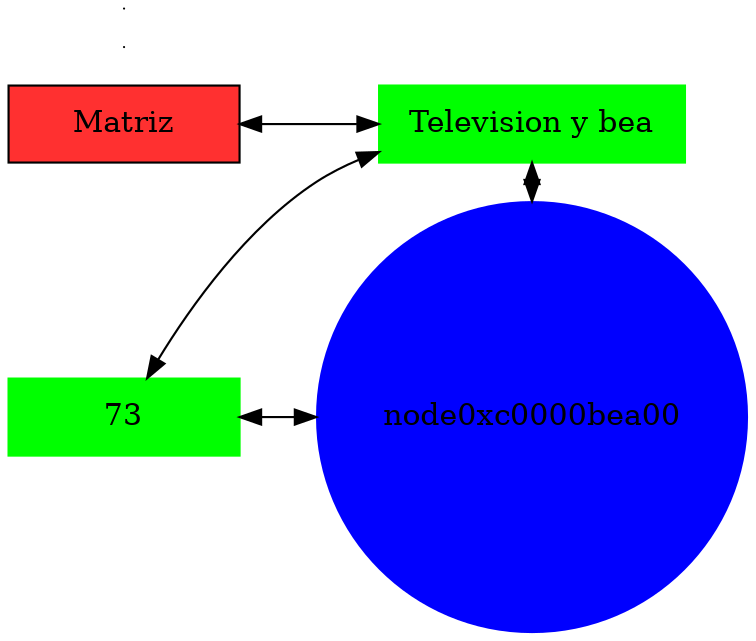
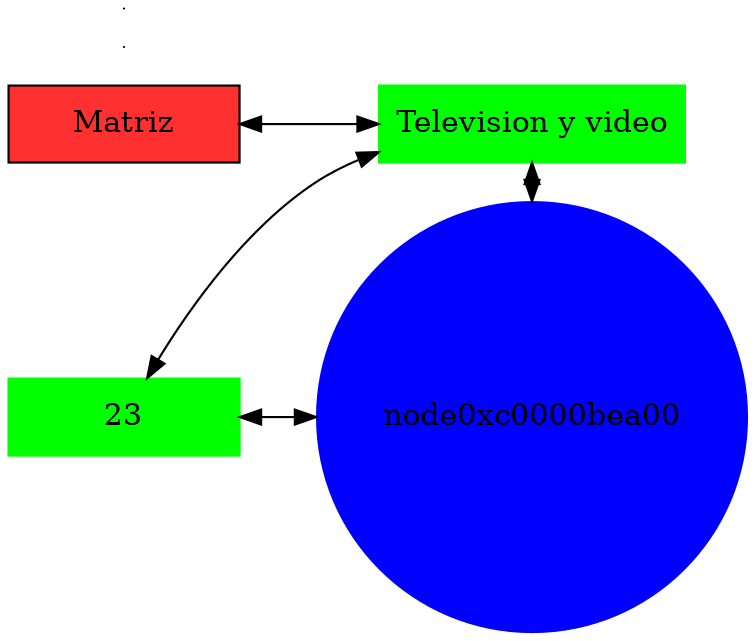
node "Television y bea": label "Television y bea" -> "Television y video"
node "73": label "73" -> "23"
